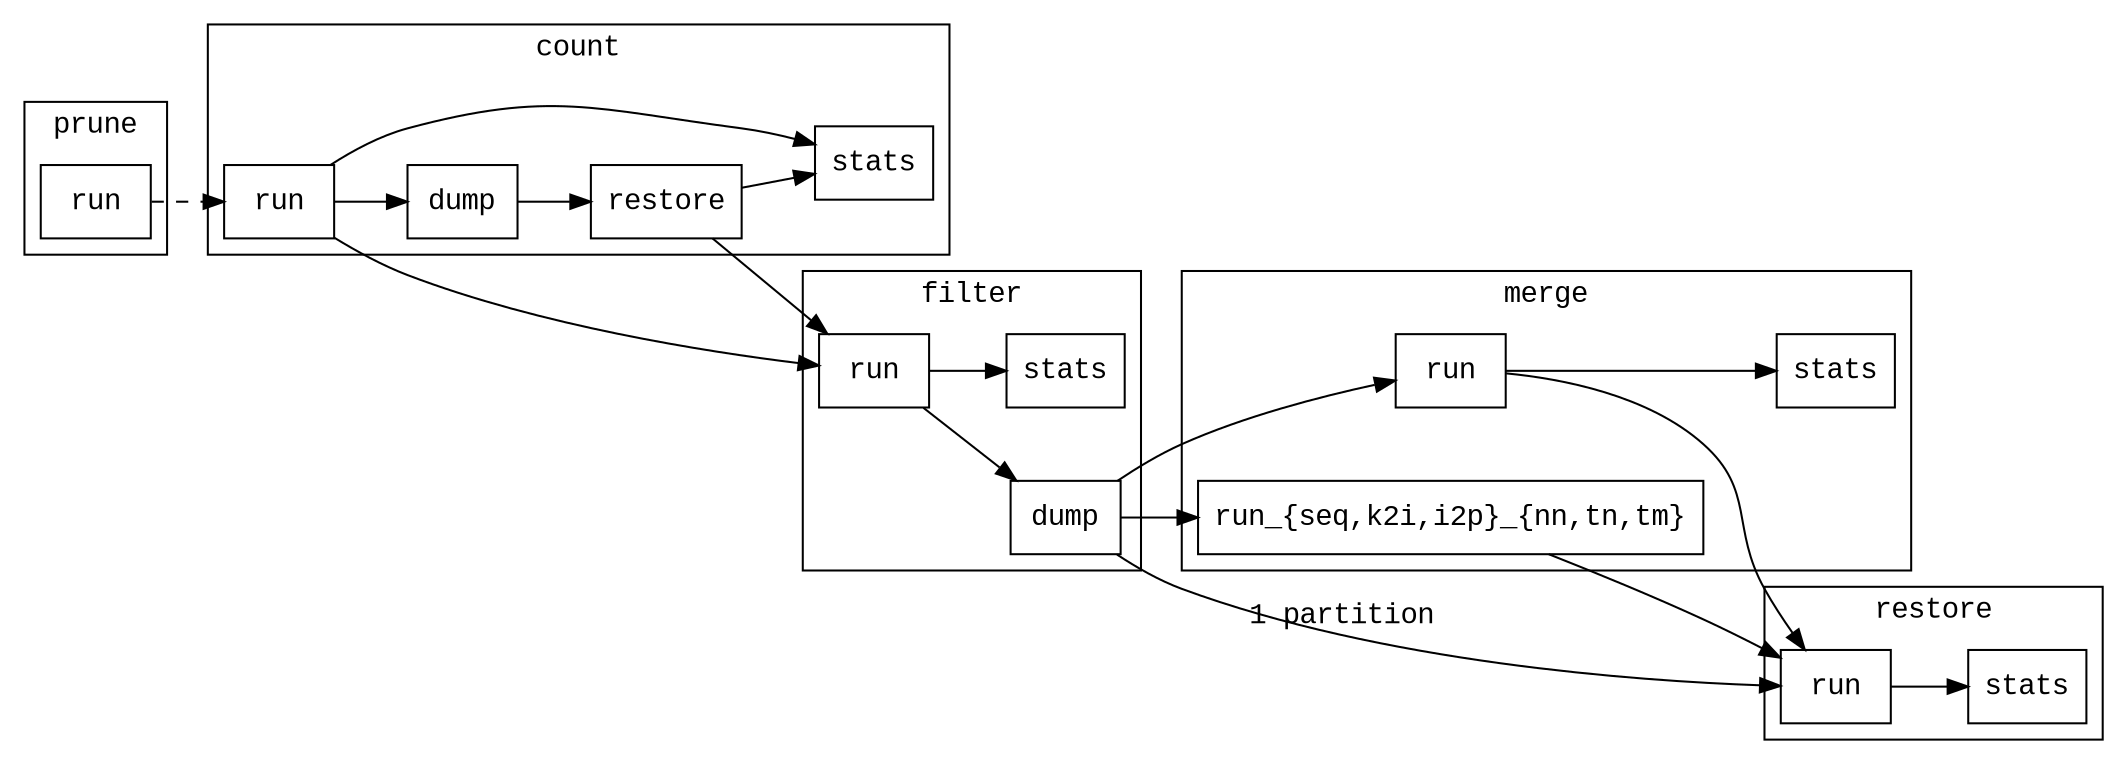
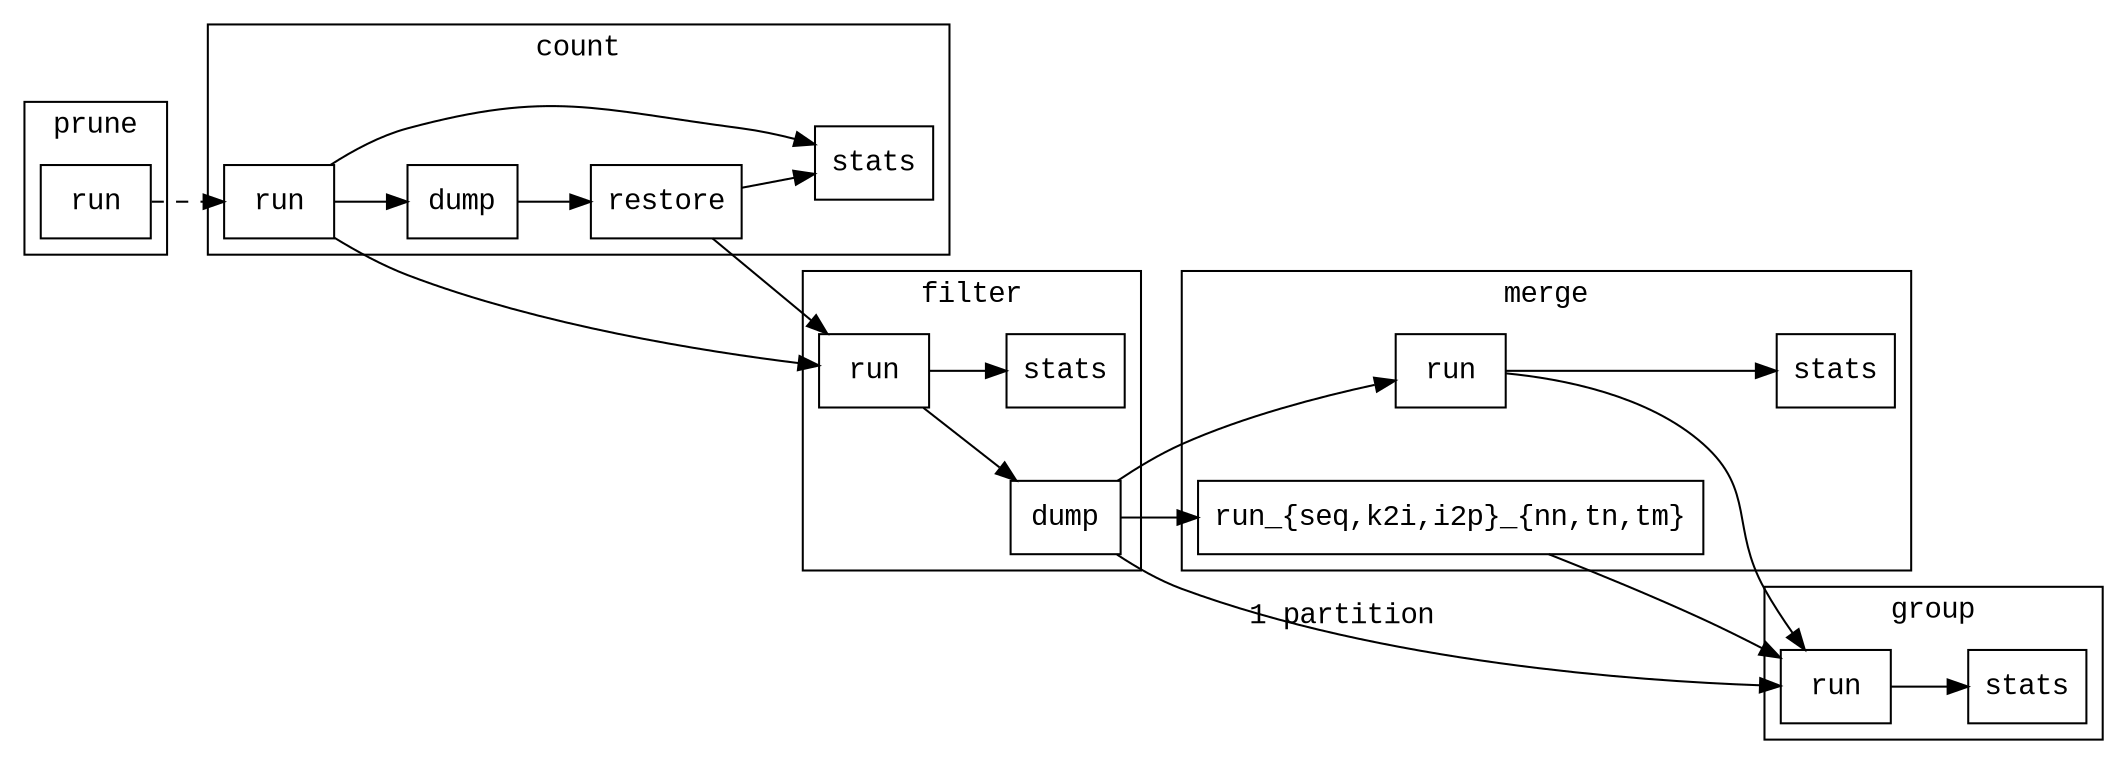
cluster "restore": label "restore" -> "group"
